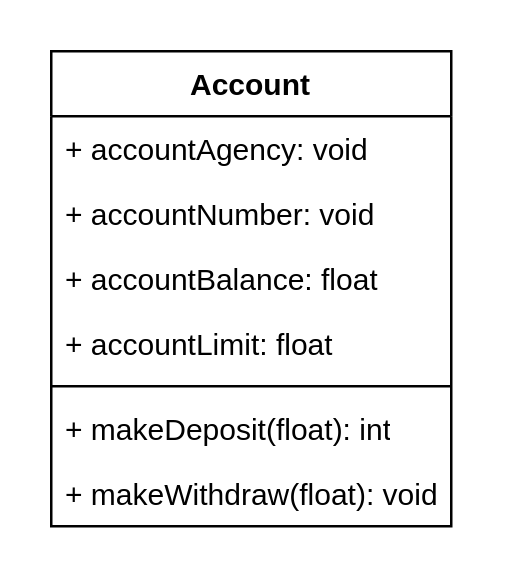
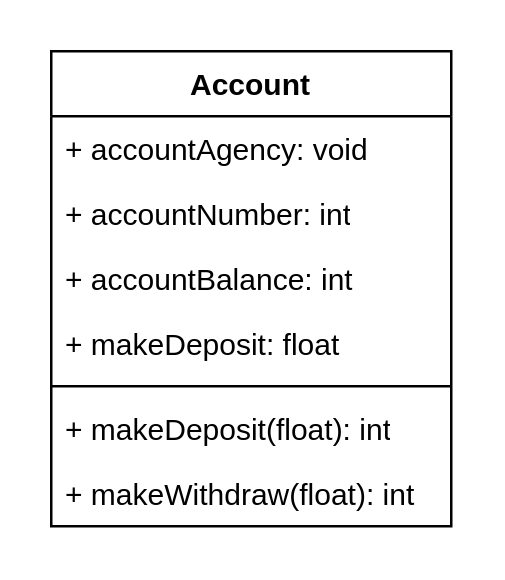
node "+ accountNumber: void": label "+ accountNumber: void" -> "+ accountNumber: int"
node "+ accountBalance: float": label "+ accountBalance: float" -> "+ accountBalance: int"
node "+ accountLimit: float": label "+ accountLimit: float" -> "+ makeDeposit: float"
node "+ makeWithdraw(float): void": label "+ makeWithdraw(float): void" -> "+ makeWithdraw(float): int"
